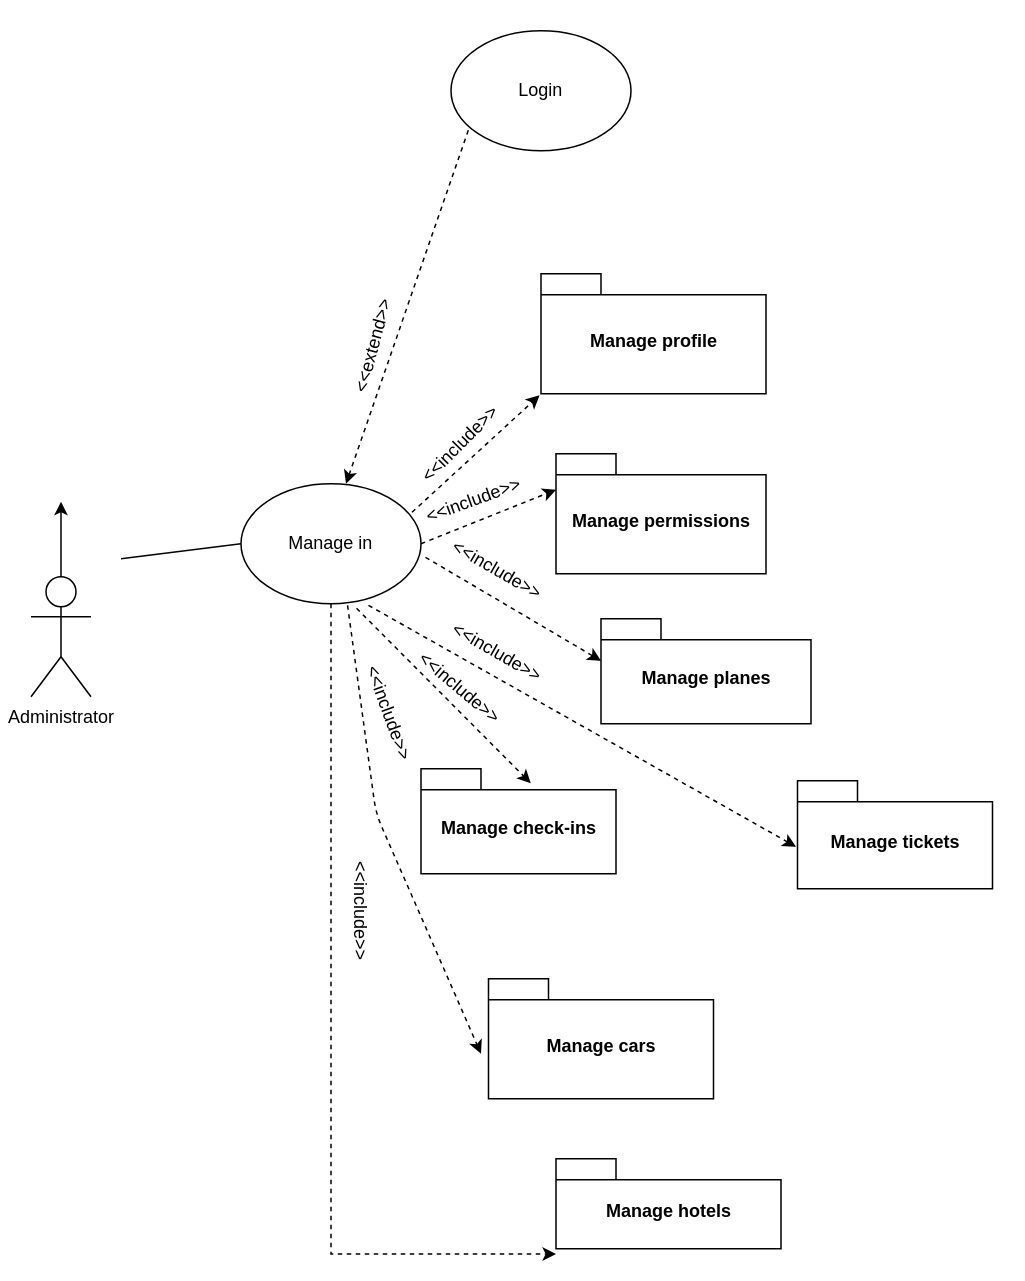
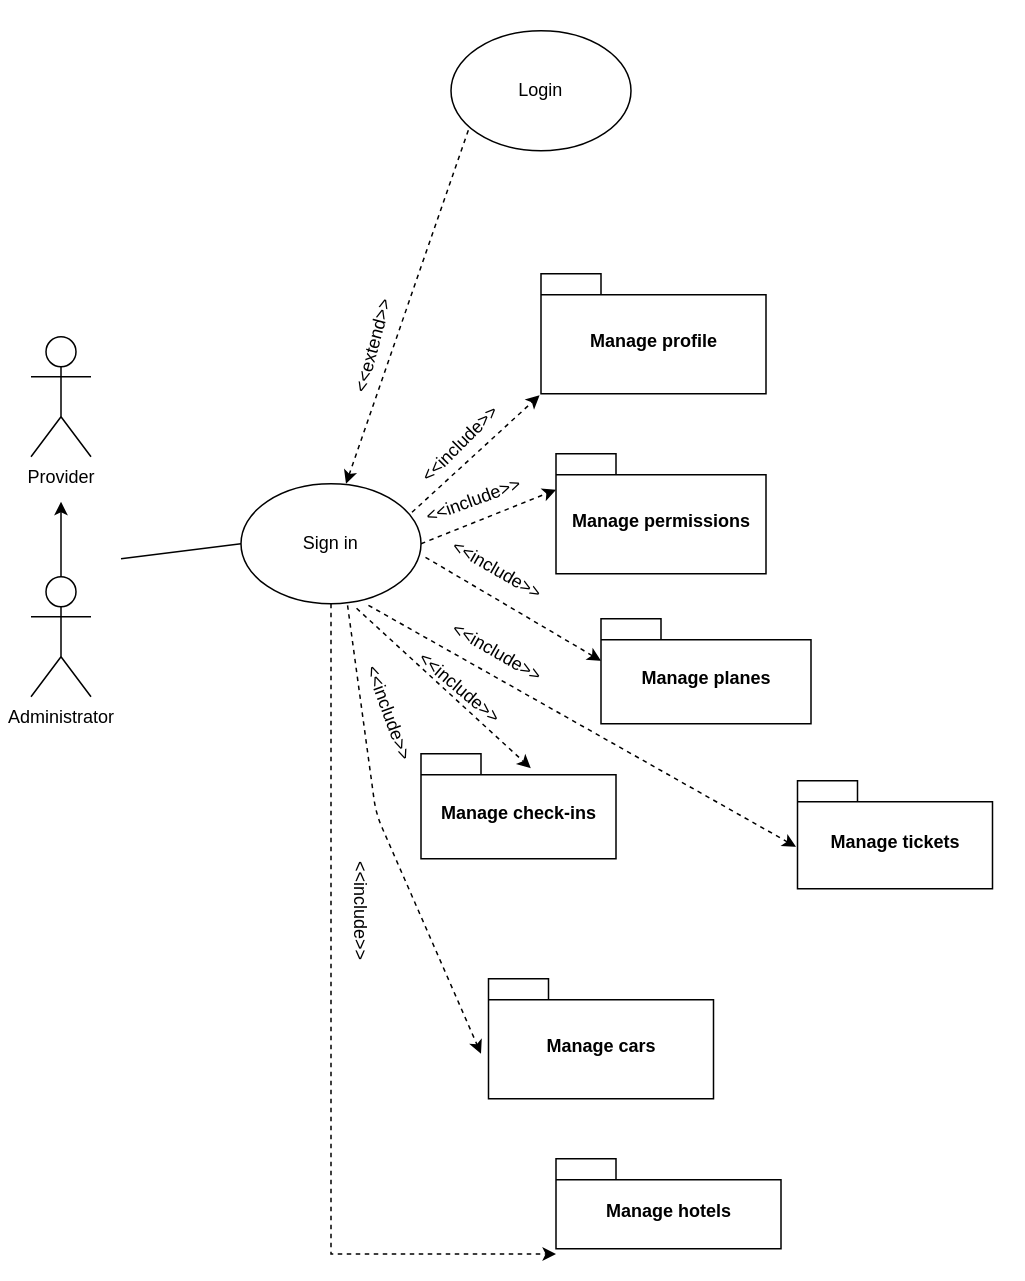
node "Provider": added
node "Manage in": label "Manage in" -> "Sign in"
node "Manage check-ins": moved (518, 821) -> (518, 806)
